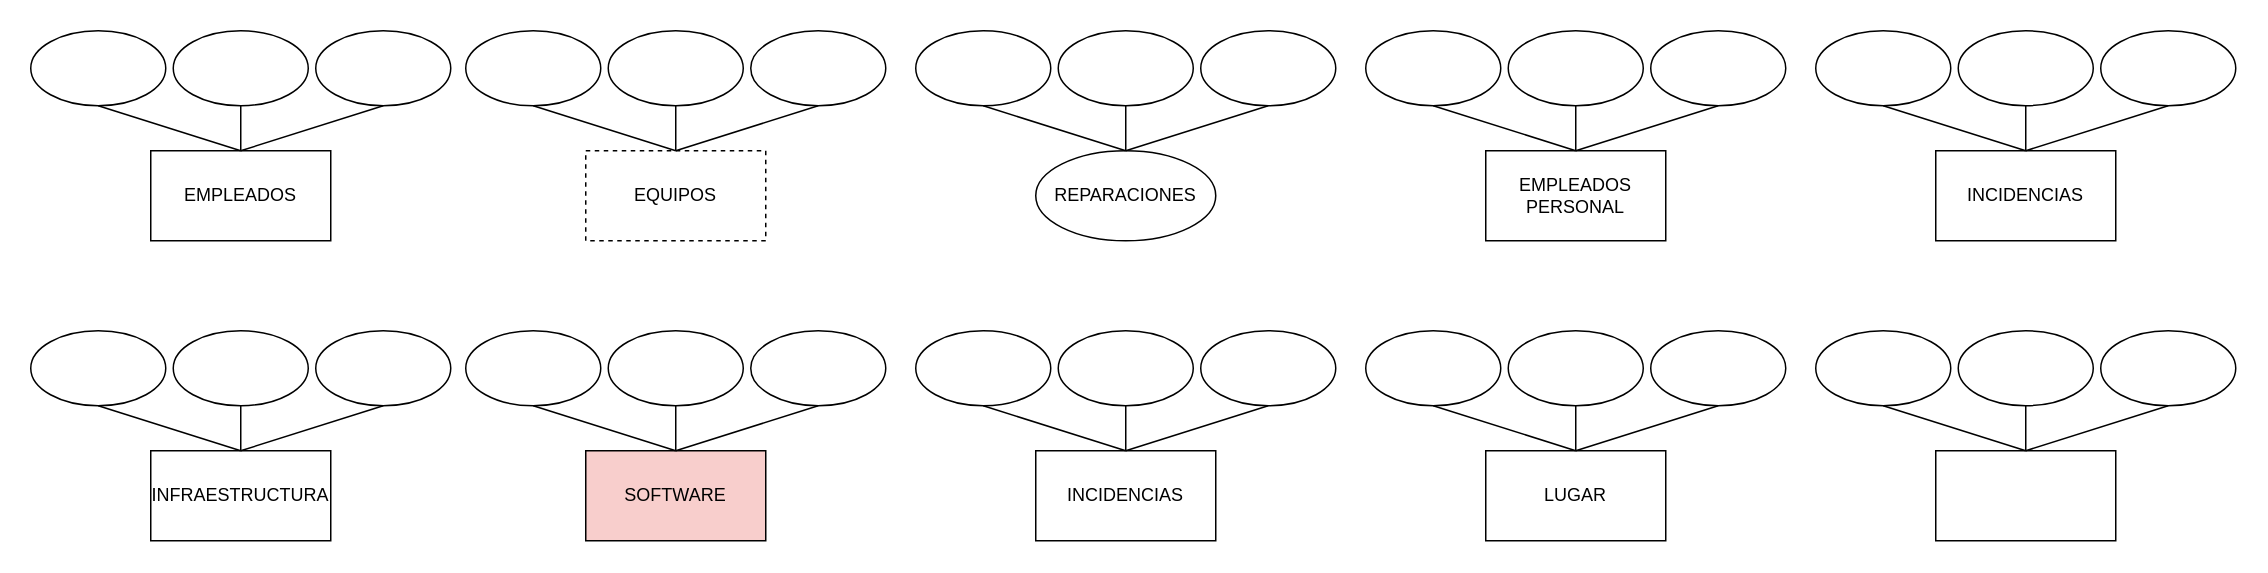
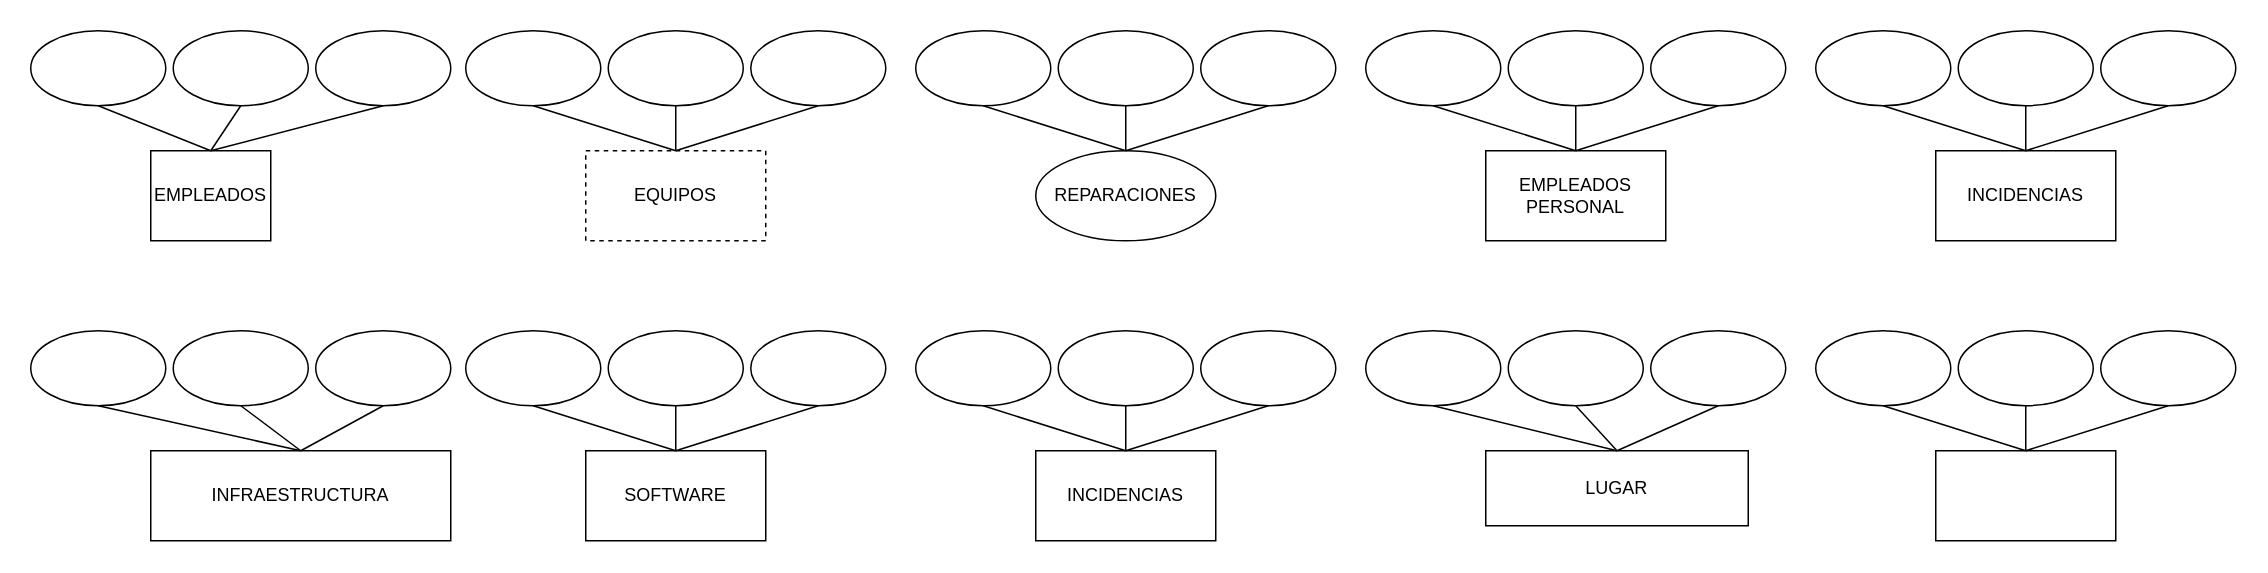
node "EMPLEADOS": size 180x90 -> 120x90
node "INFRAESTRUCTURA": size 180x90 -> 300x90
node "SOFTWARE": fillcolor #f8cecc -> #ffffff
node "LUGAR": size 180x90 -> 263x75
